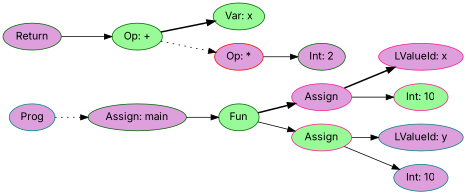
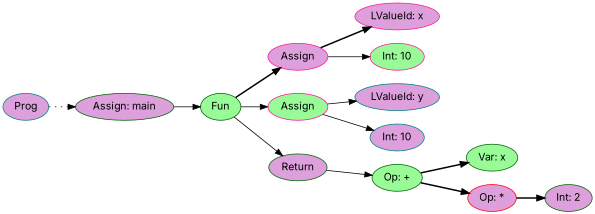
edge "Op: +" -> "Op: *": style dotted -> bold
edge "Op: *" -> "Int: 2": style solid -> bold
edge "Fun" -> "Return": added
